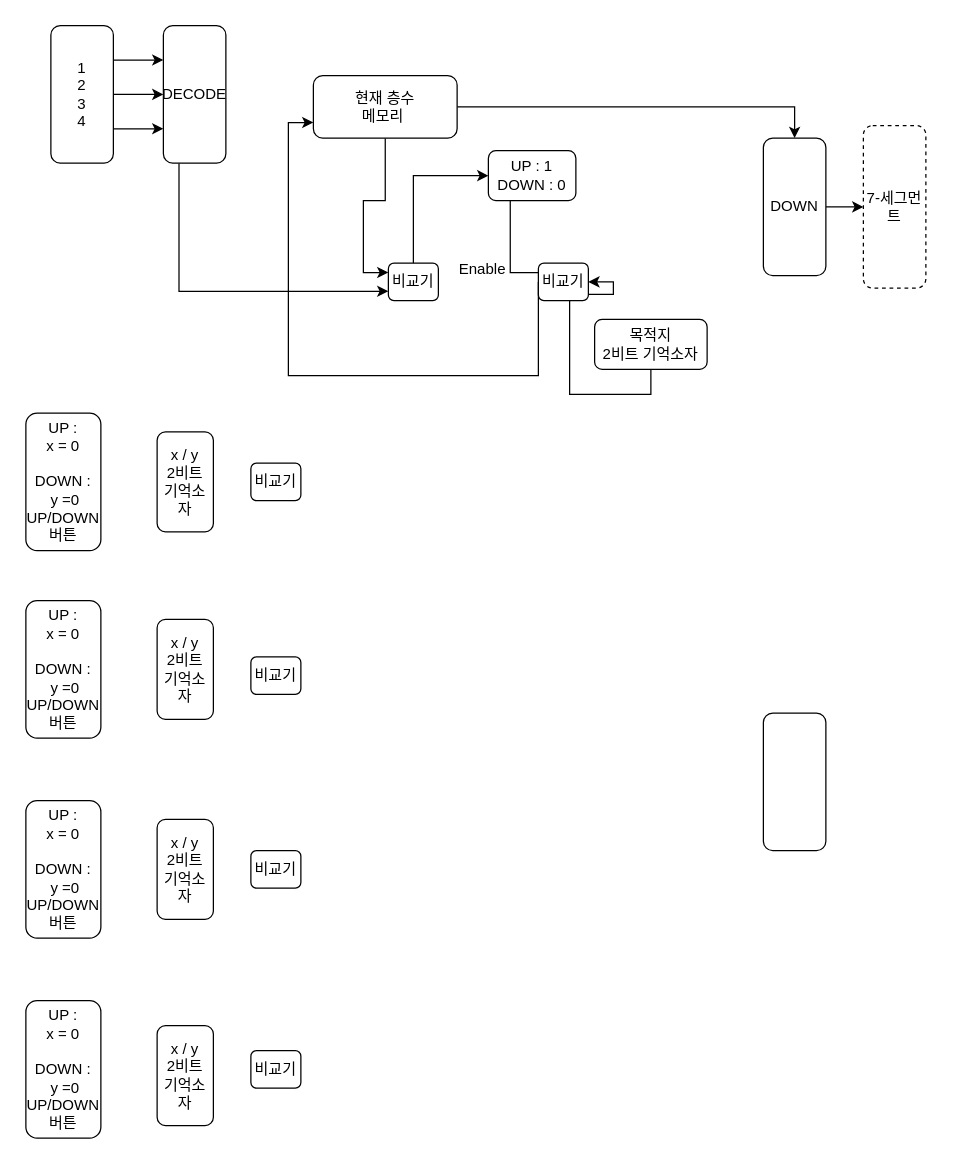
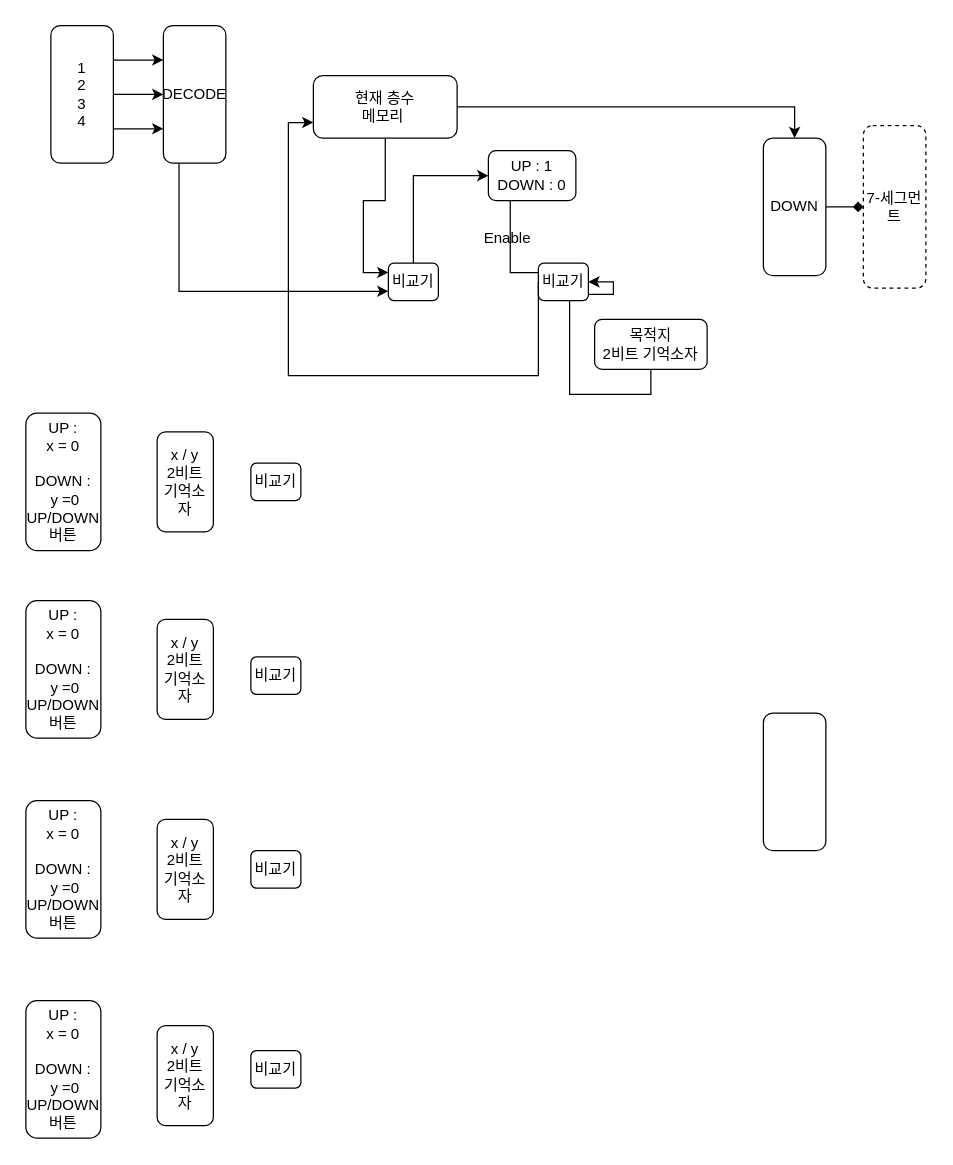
edge "DOWN" -> "7-세그먼트": arrowhead classic -> diamond
node "Enable": moved (482, 269) -> (507, 238)
